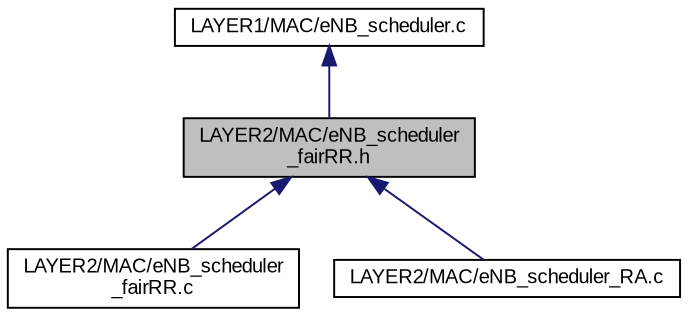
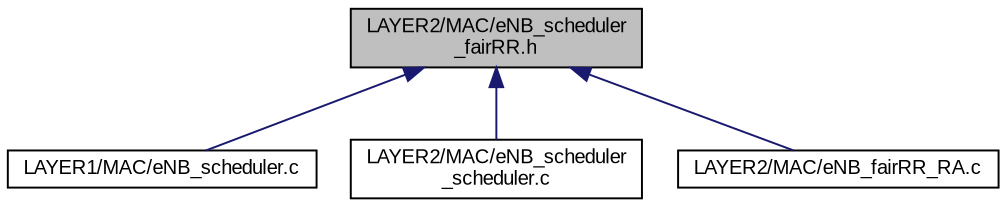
edge "LAYER2/MAC/eNB_scheduler _fairRR.h" -> "LAYER1/MAC/eNB_scheduler.c": reversed
node "LAYER2/MAC/eNB_scheduler _fairRR.c": label "LAYER2/MAC/eNB_scheduler _fairRR.c" -> "LAYER2/MAC/eNB_scheduler _scheduler.c"
node "LAYER2/MAC/eNB_scheduler_RA.c": label "LAYER2/MAC/eNB_scheduler_RA.c" -> "LAYER2/MAC/eNB_fairRR_RA.c"
